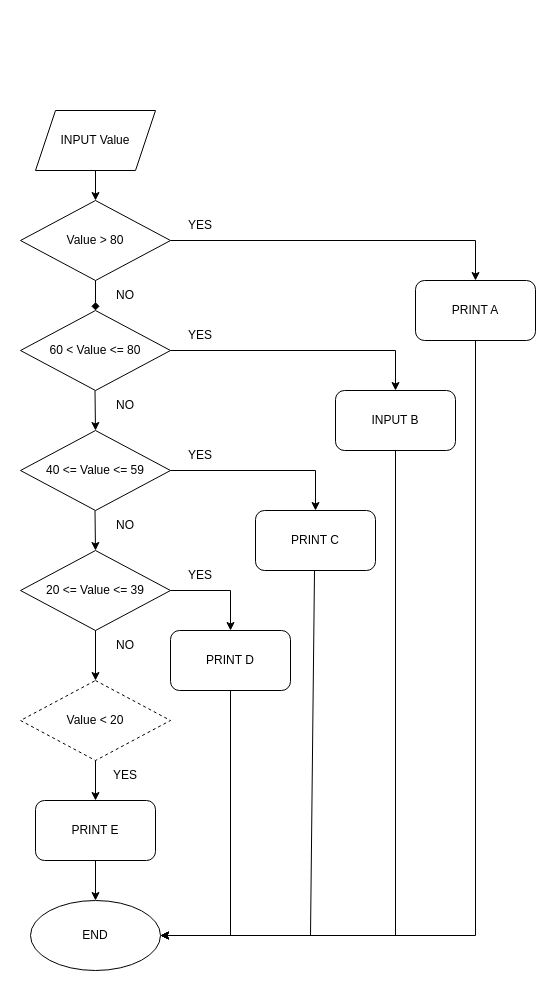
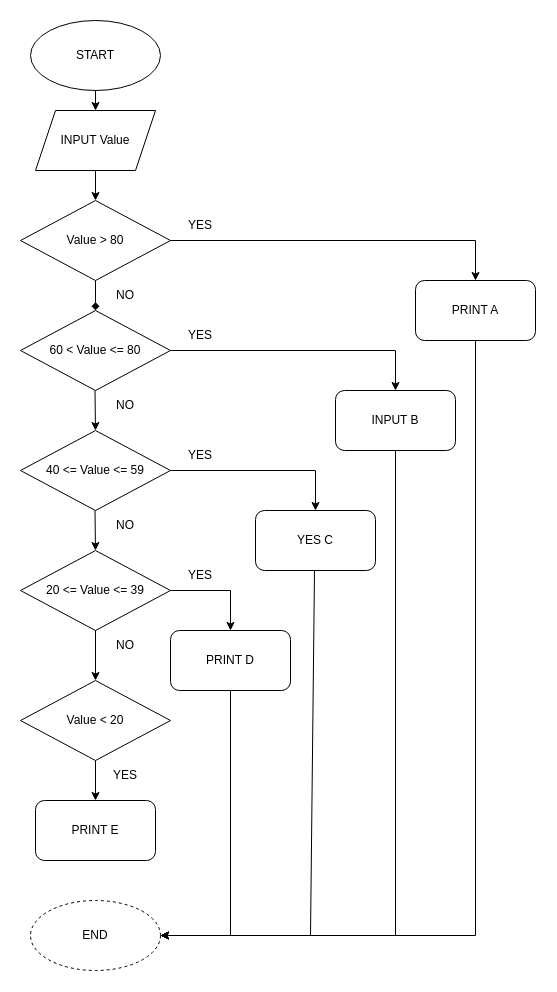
node "START": added
edge "START" -> "INPUT Value": added
node "PRINT C": label "PRINT C" -> "YES C"
node "Value < 20": style dashed -> solid
edge "PRINT E" -> "END": removed
node "END": style solid -> dashed
